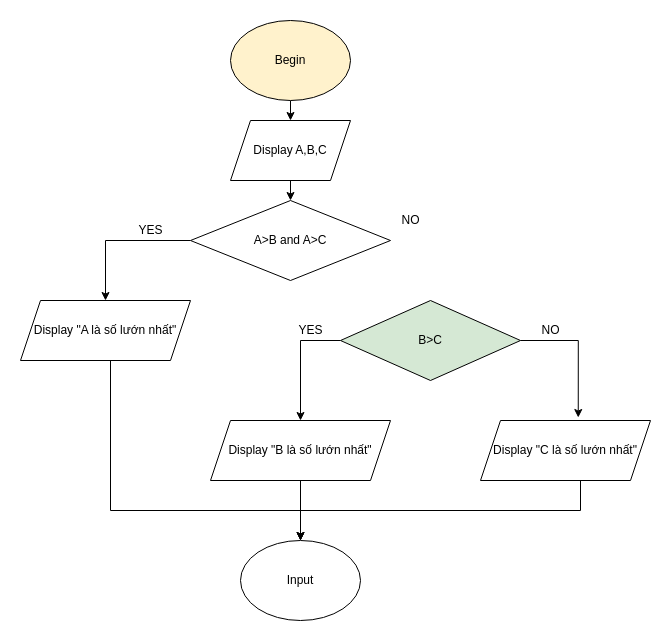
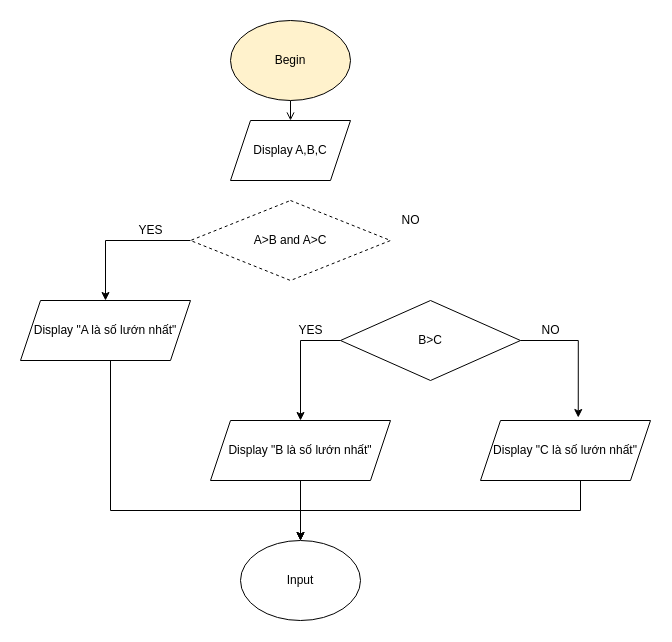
edge "Begin" -> "Display A,B,C": arrowhead classic -> open
edge "Display A,B,C" -> "A>B and A>C": removed
node "A>B and A>C": style solid -> dashed
node "B>C": fillcolor #d5e8d4 -> #ffffff
